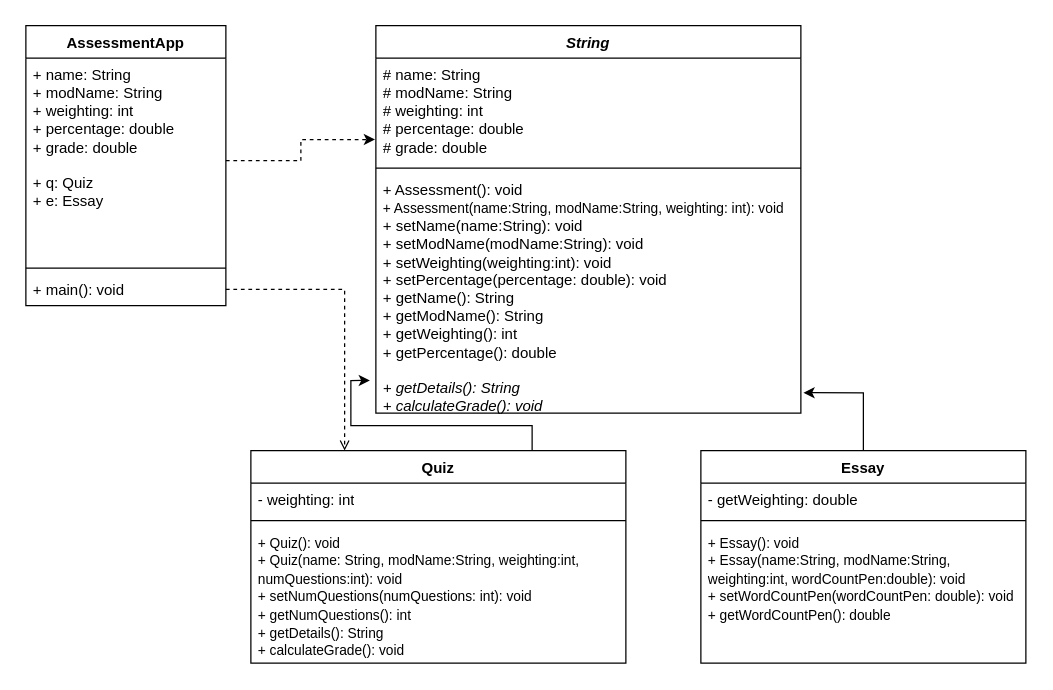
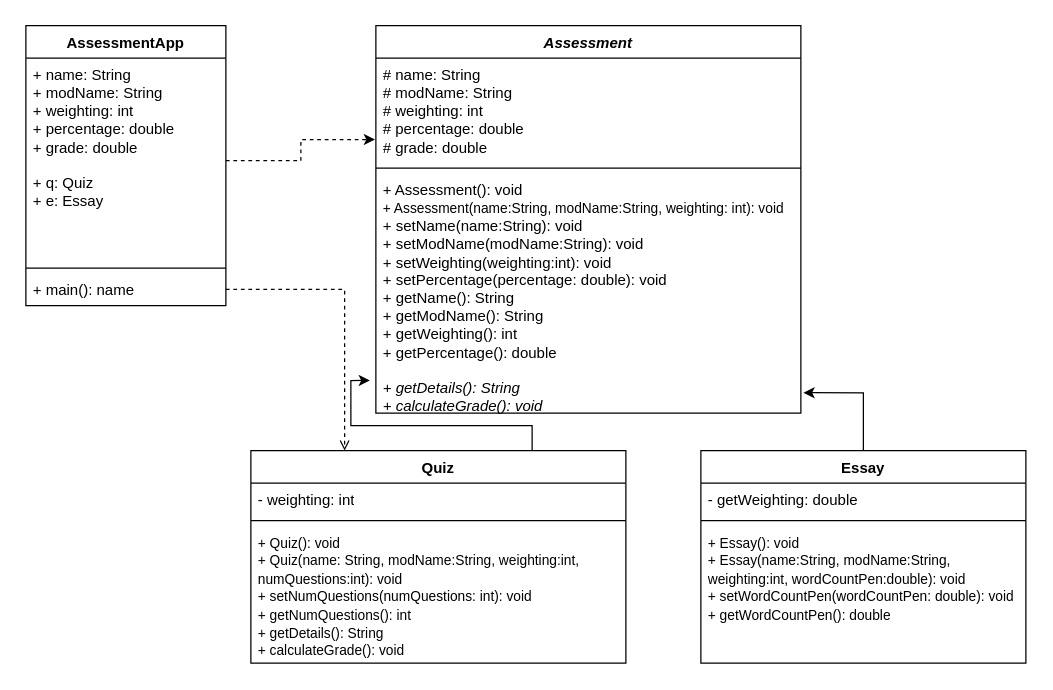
node "String": label "String" -> "Assessment"
node "+ main(): void": label "+ main(): void" -> "+ main(): name"
